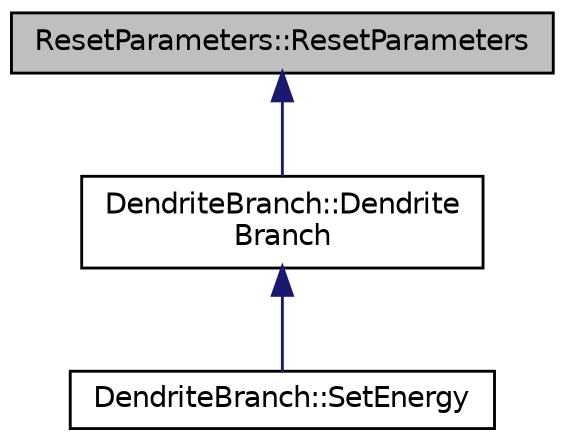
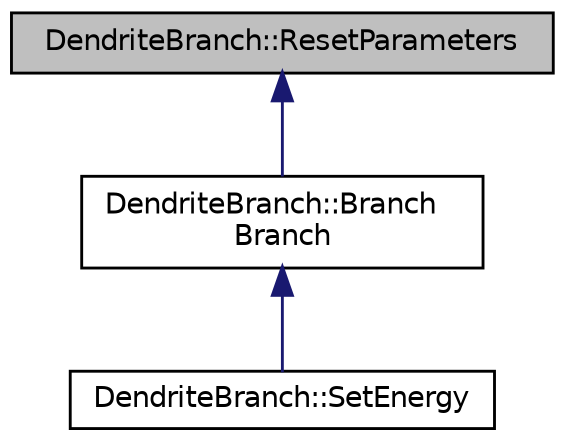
node "ResetParameters::ResetParameters": label "ResetParameters::ResetParameters" -> "DendriteBranch::ResetParameters"
node "DendriteBranch::Dendrite Branch": label "DendriteBranch::Dendrite Branch" -> "DendriteBranch::Branch Branch"
